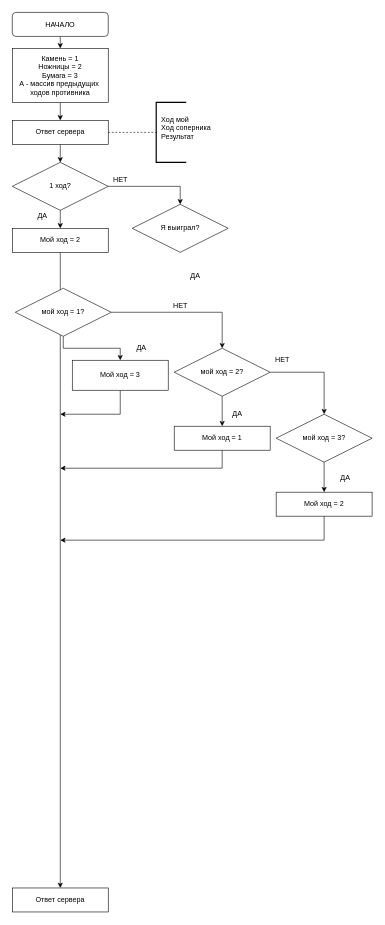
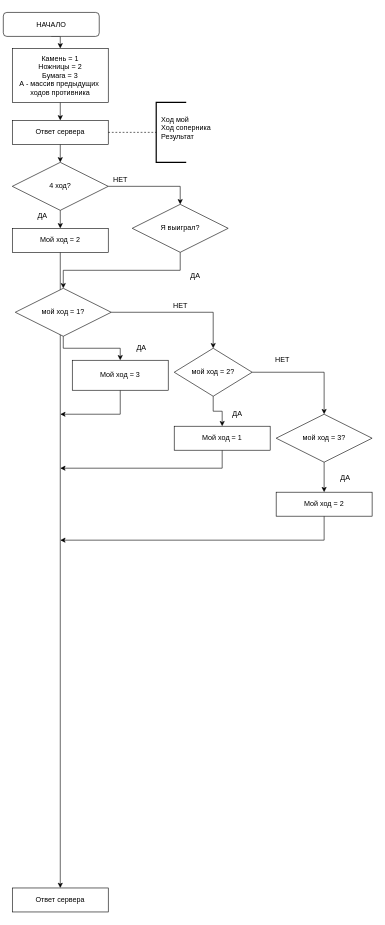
node "НАЧАЛО": moved (60, 24) -> (51, 24)
node "1 ход?": label "1 ход?" -> "4 ход?"
edge "Я выиграл?" -> "мой ход = 1?": added
node "мой ход = 2?": size 96x48 -> 78x48
